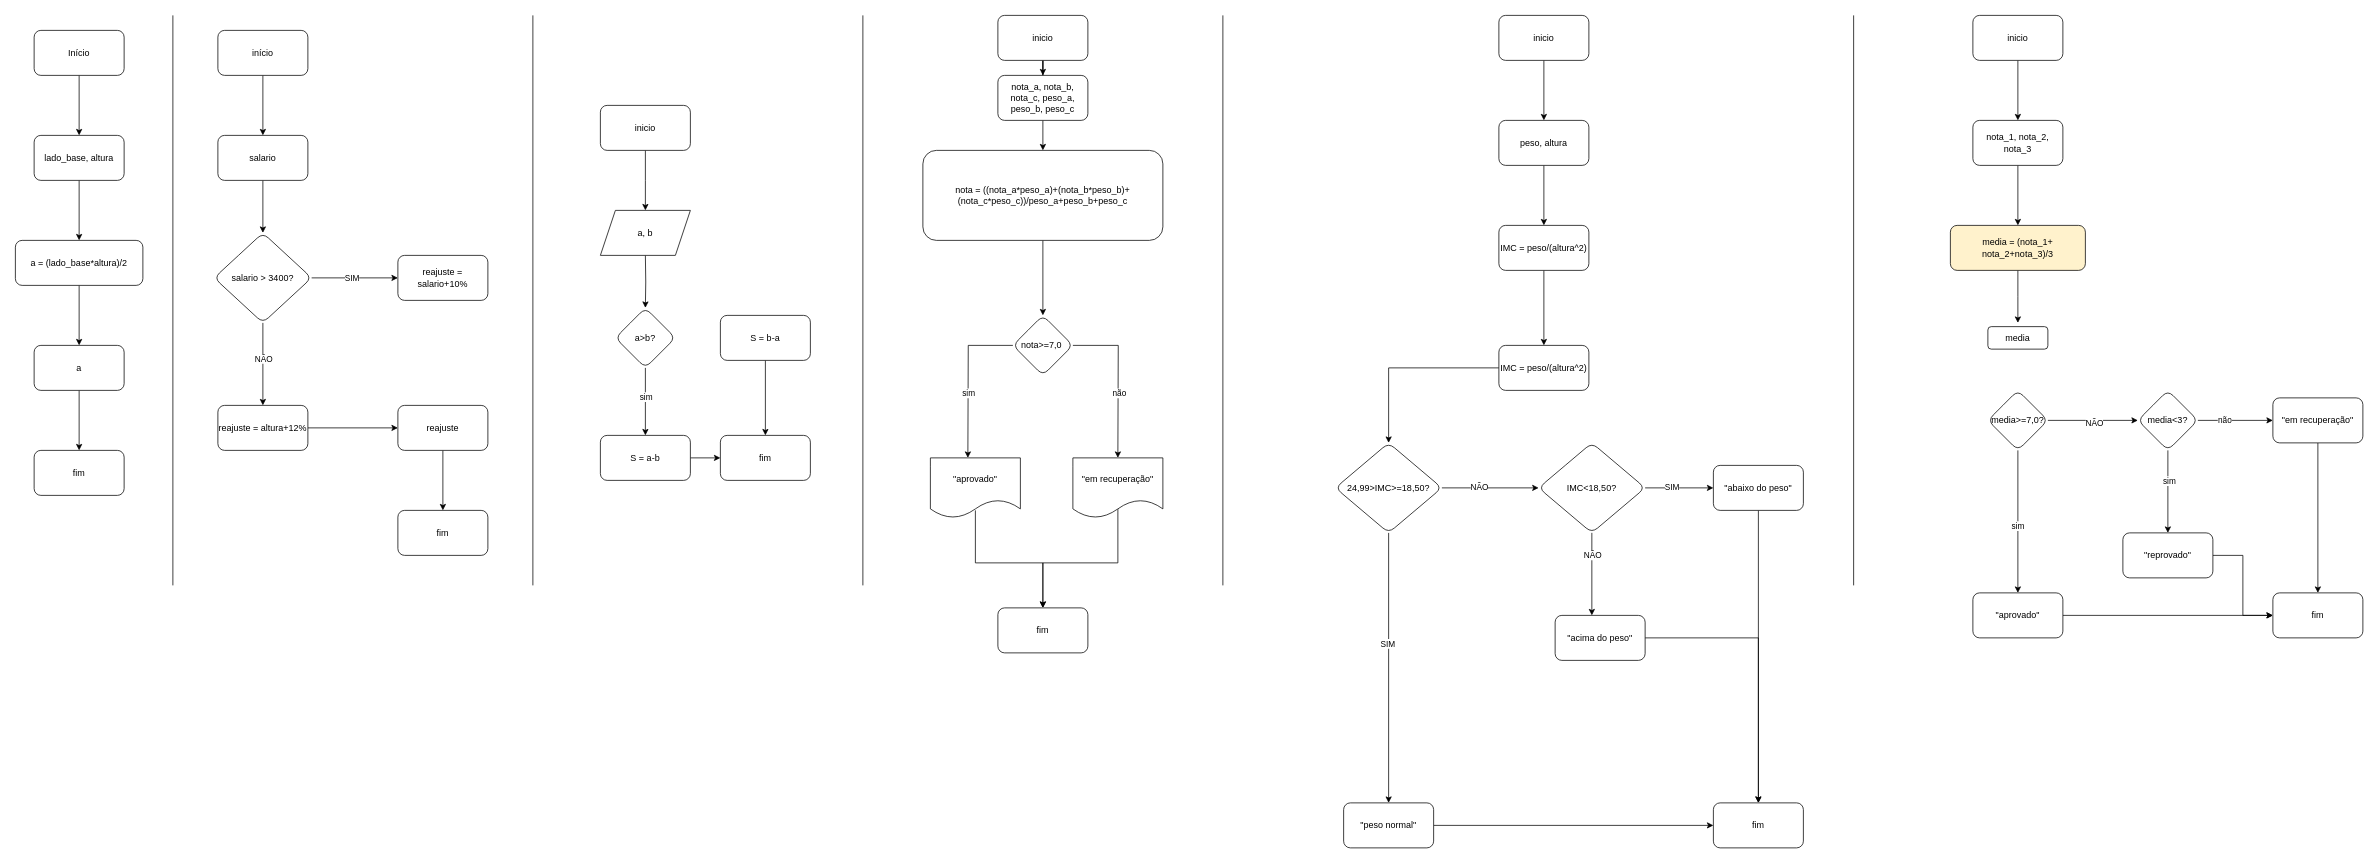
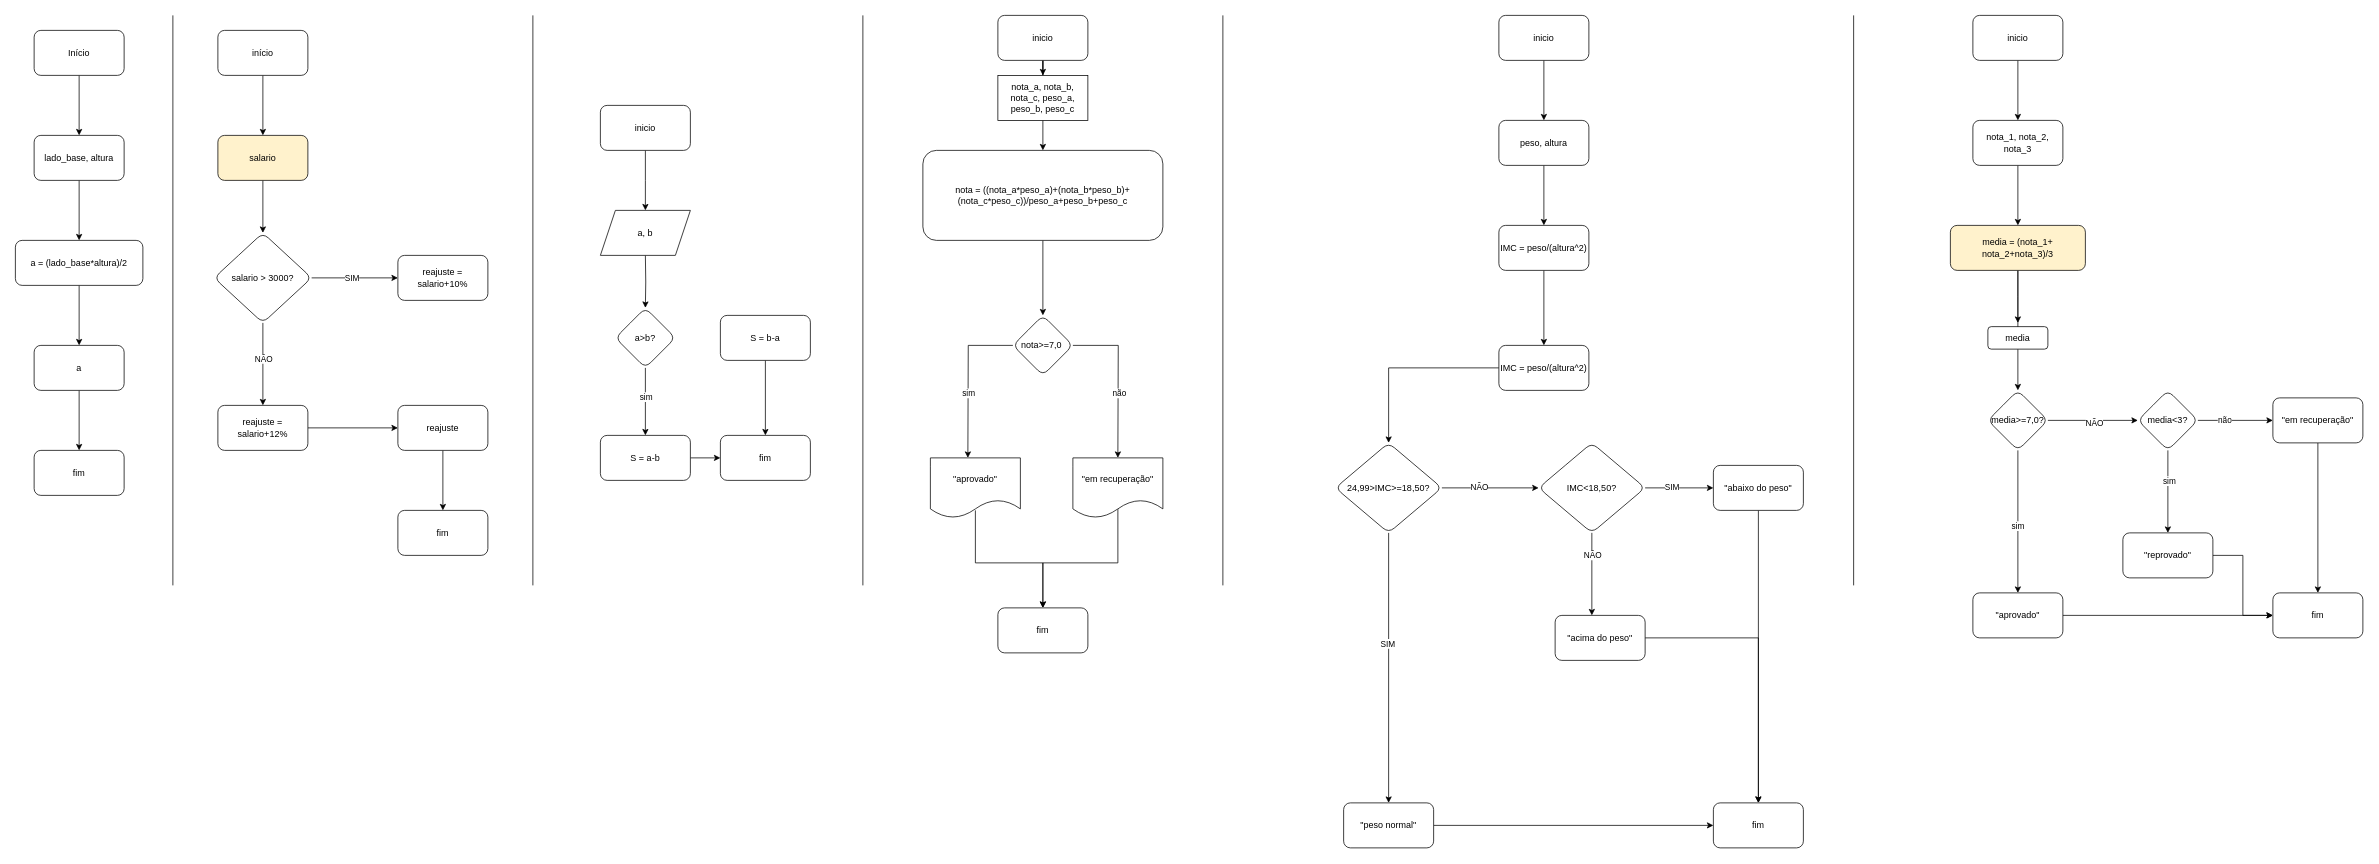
node "nota_a, nota_b, nota_c, peso_a, peso_b, peso_c": shape rounded rectangle -> rectangle
node "salario": fillcolor #ffffff -> #fff2cc
node "salario > 3400?": label "salario > 3400?" -> "salario > 3000?"
edge "media = (nota_1+ nota_2+nota_3)/3" -> "media>=7,0?": added
node "reajuste = altura+12%": label "reajuste = altura+12%" -> "reajuste = salario+12%"
